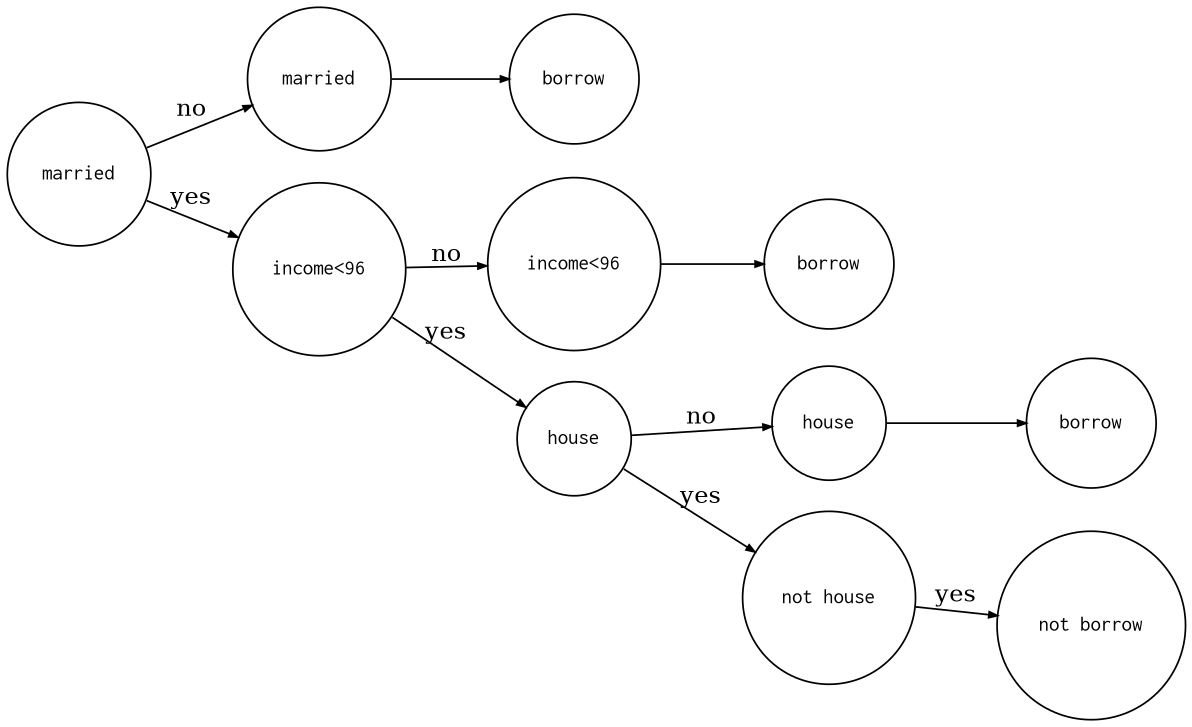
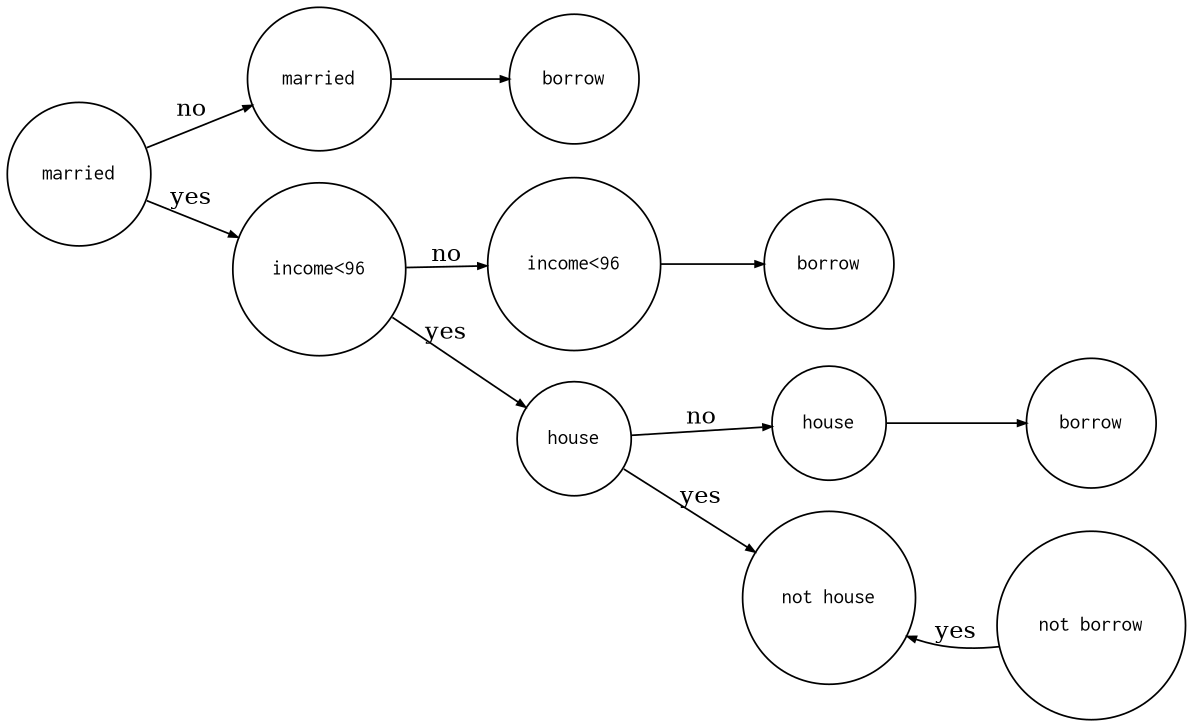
edge "not house" -> "not borrow": reversed
